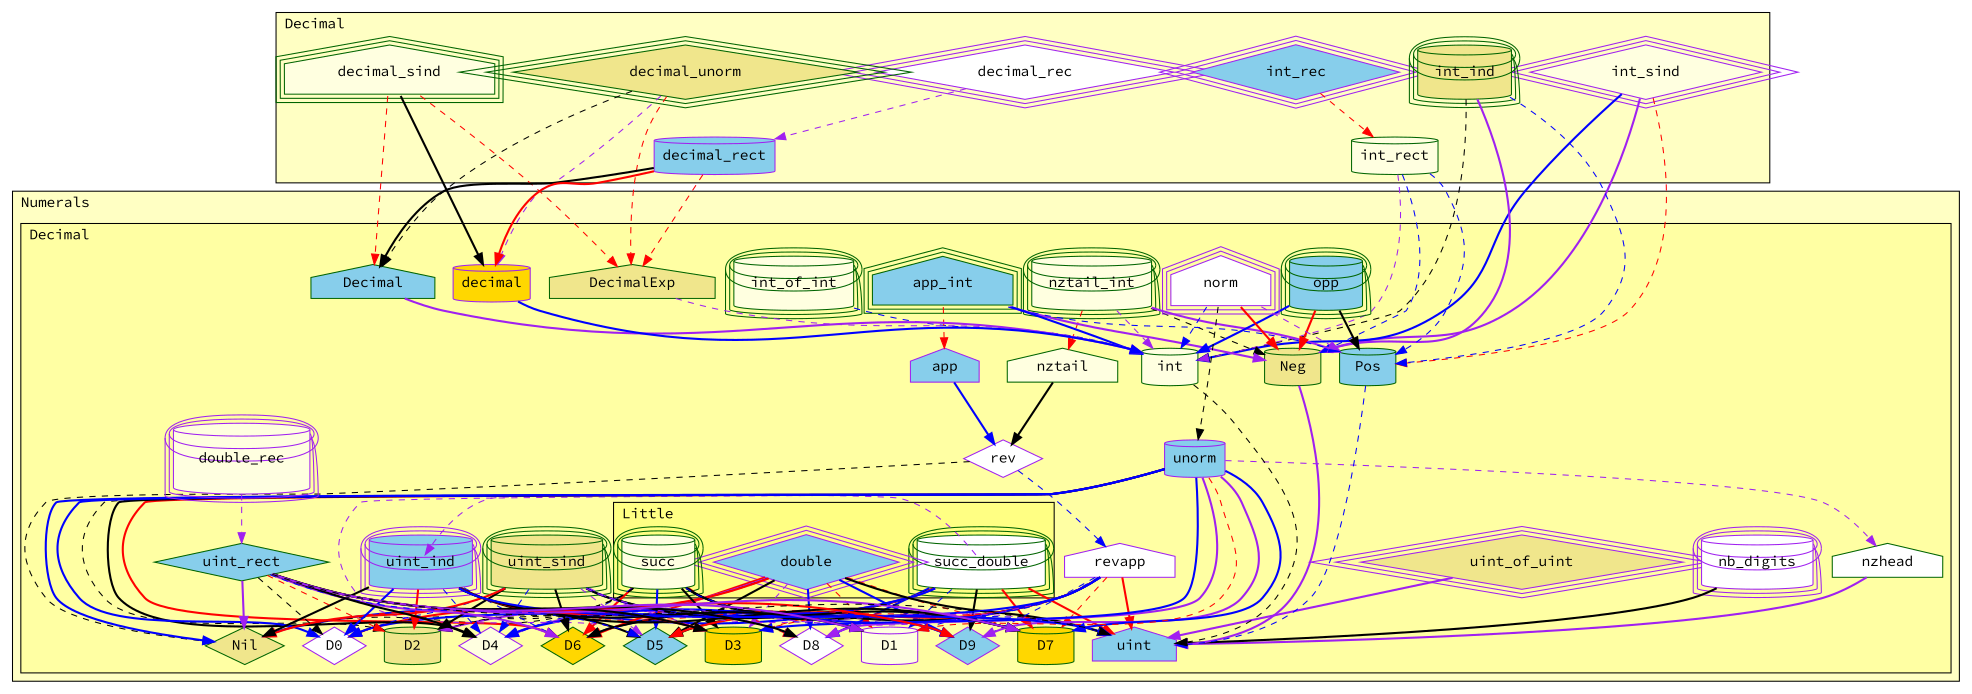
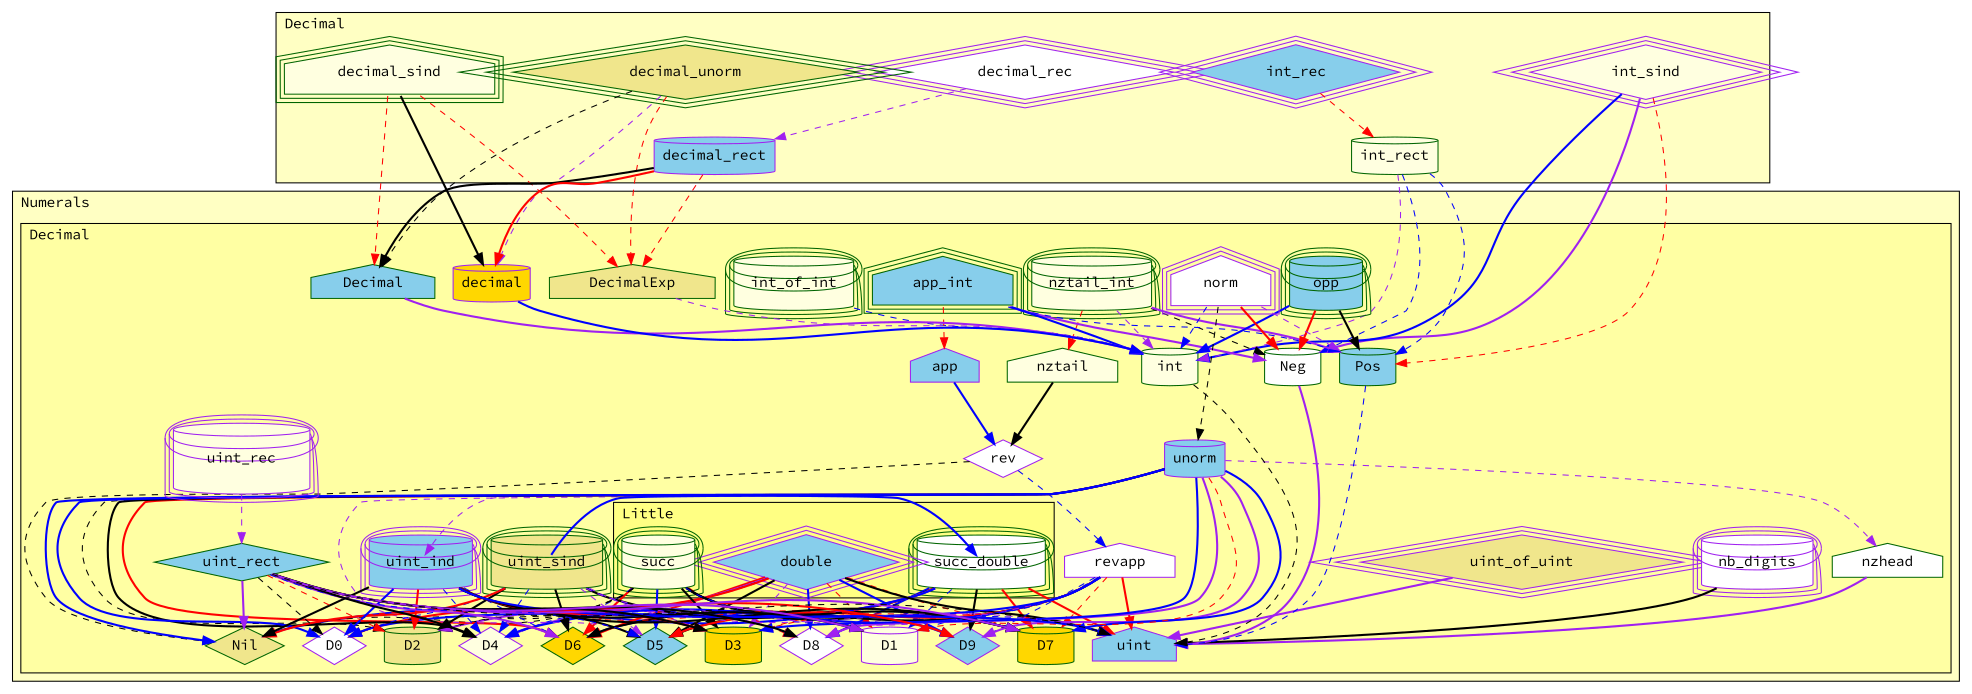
node "int_ind": removed
node "Neg": fillcolor khaki -> white
node "double_rec": label "double_rec" -> "uint_rec"
edge "uint_sind" -> "D9": now "uint_sind" -> "succ_double"
